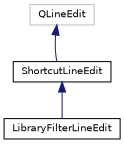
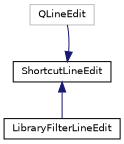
edge "ShortcutLineEdit" -> "QLineEdit": reversed
